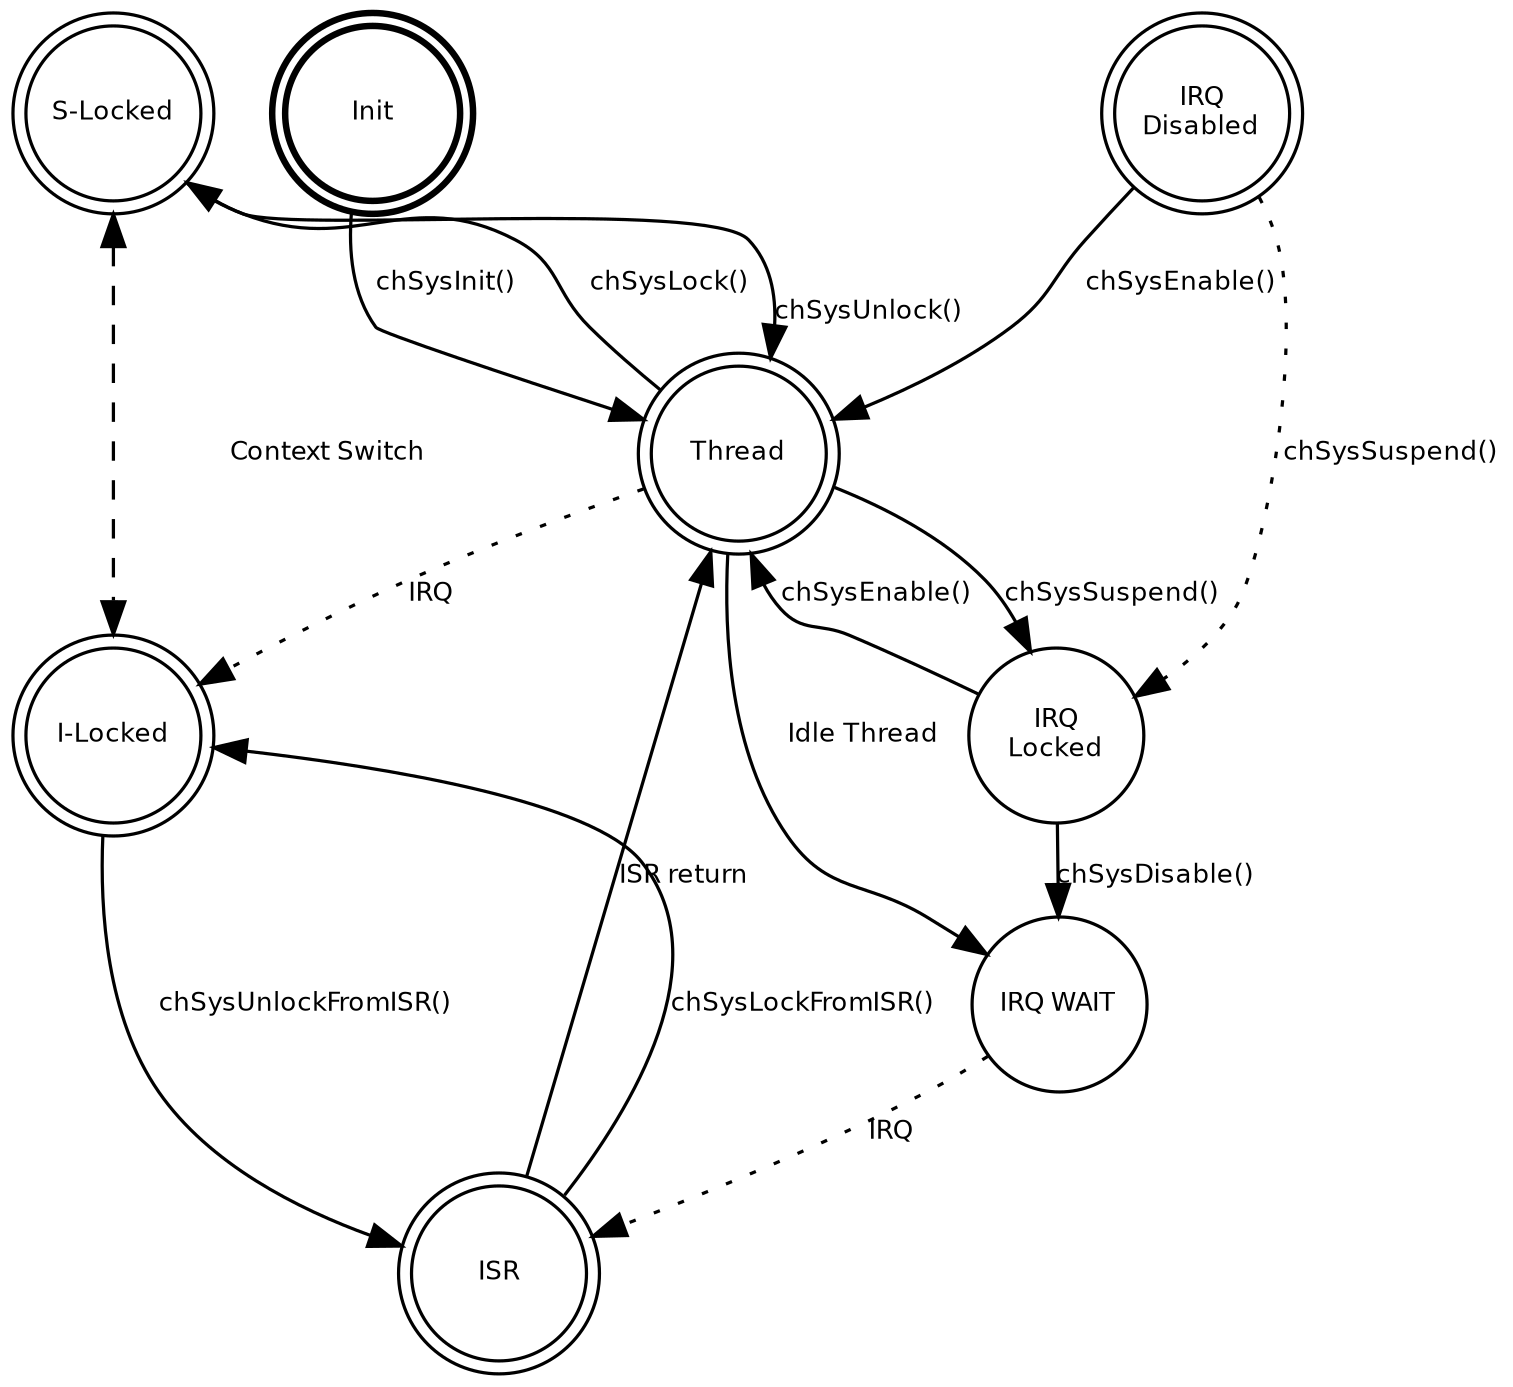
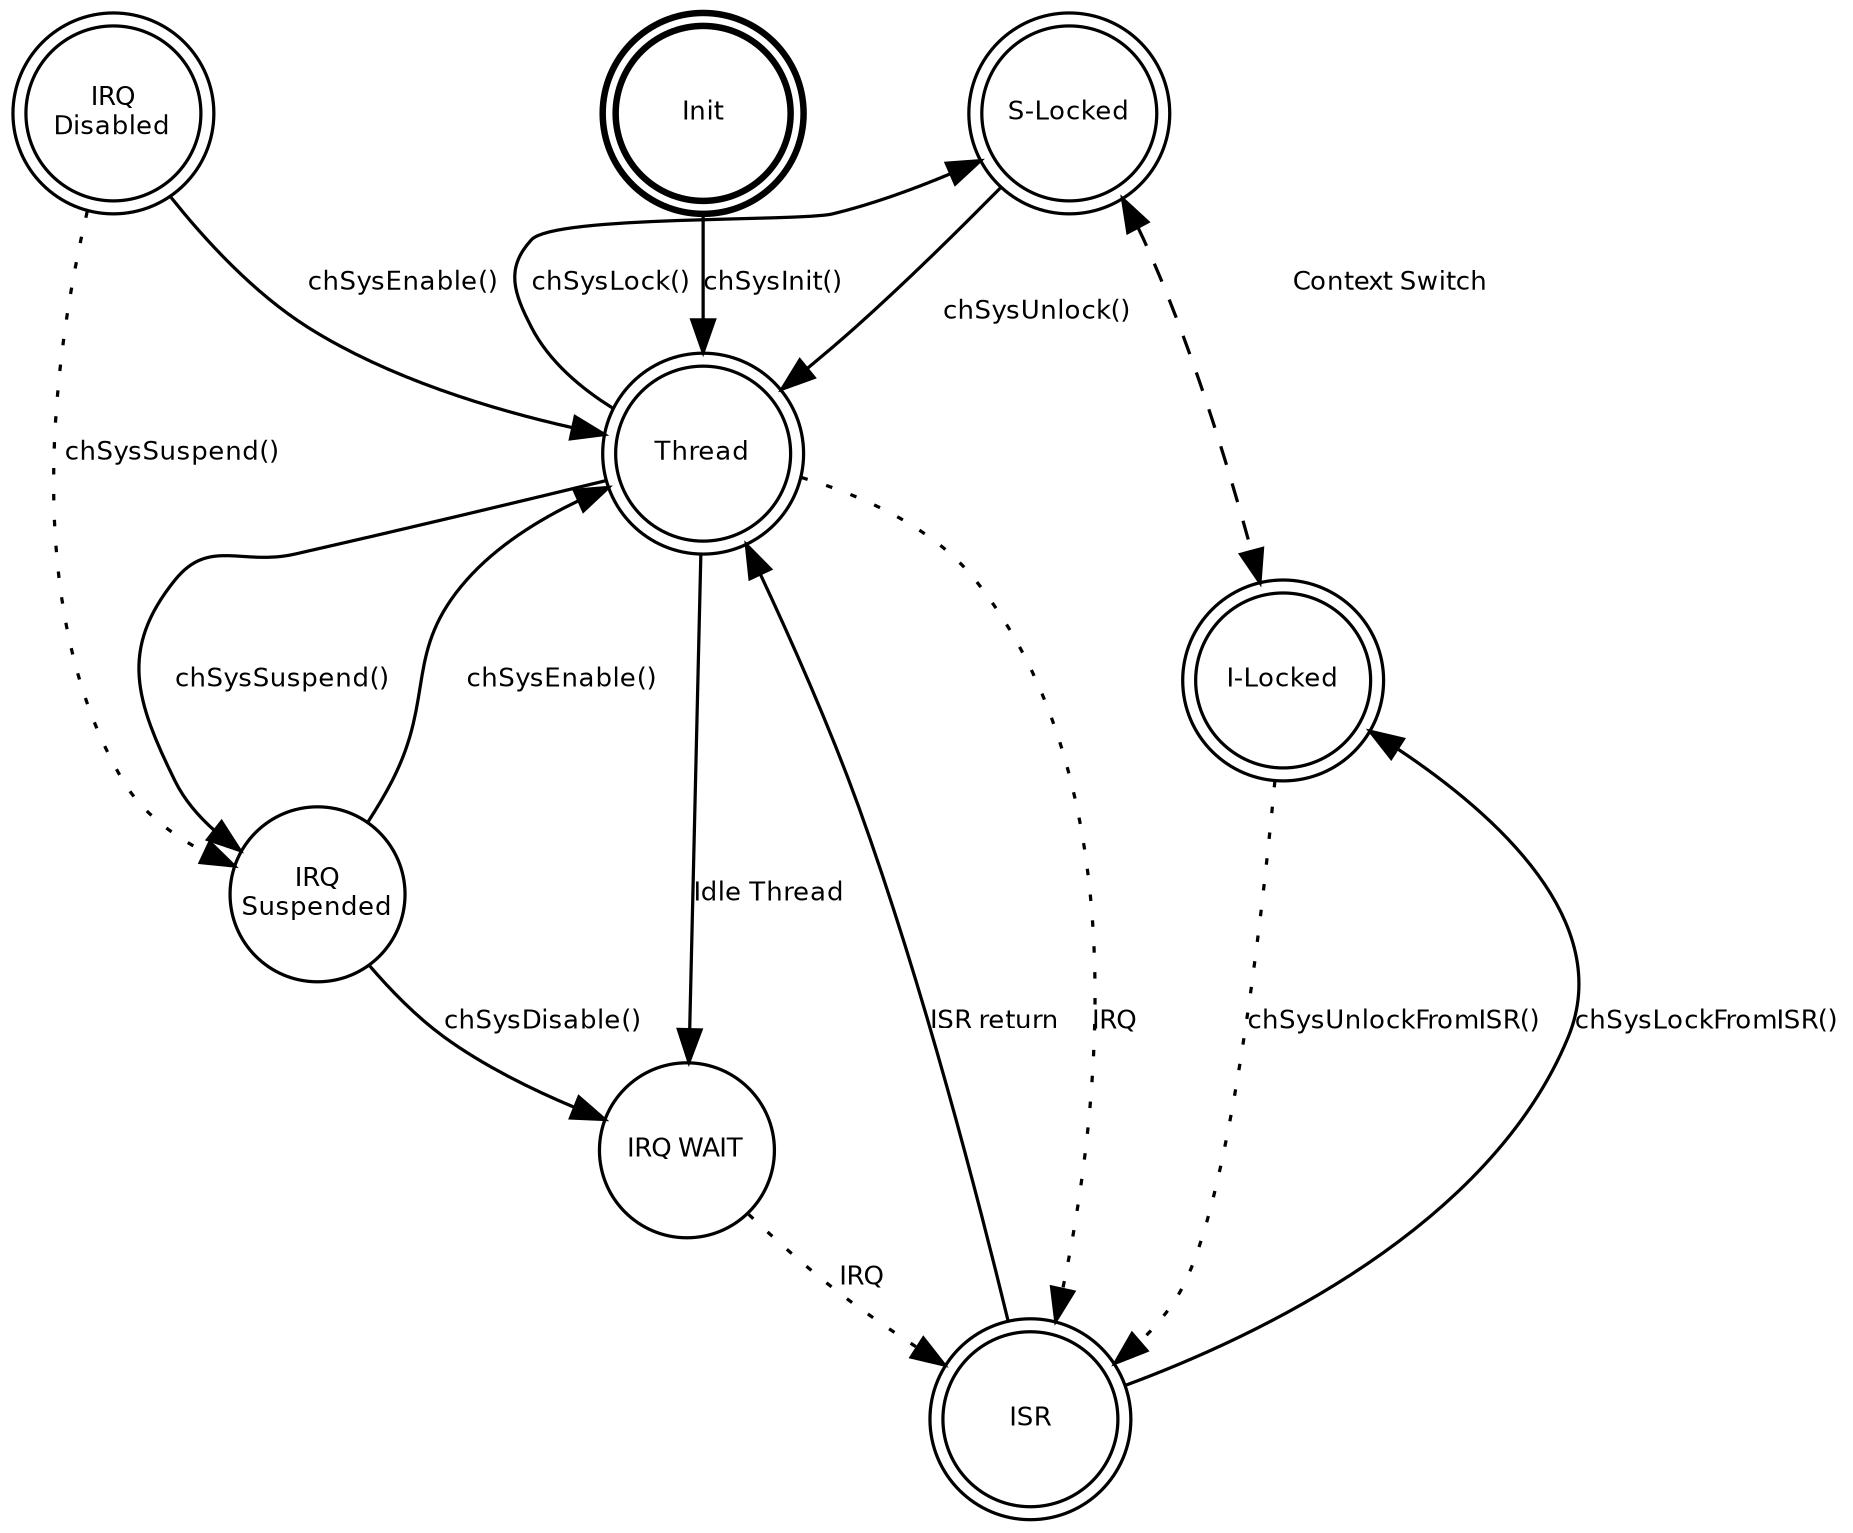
edge "Thread" -> "I-Locked": now "Thread" -> "ISR"
node "IRQ Locked": label "IRQ Locked" -> "IRQ Suspended"
edge "I-Locked" -> "ISR": style solid -> dotted
